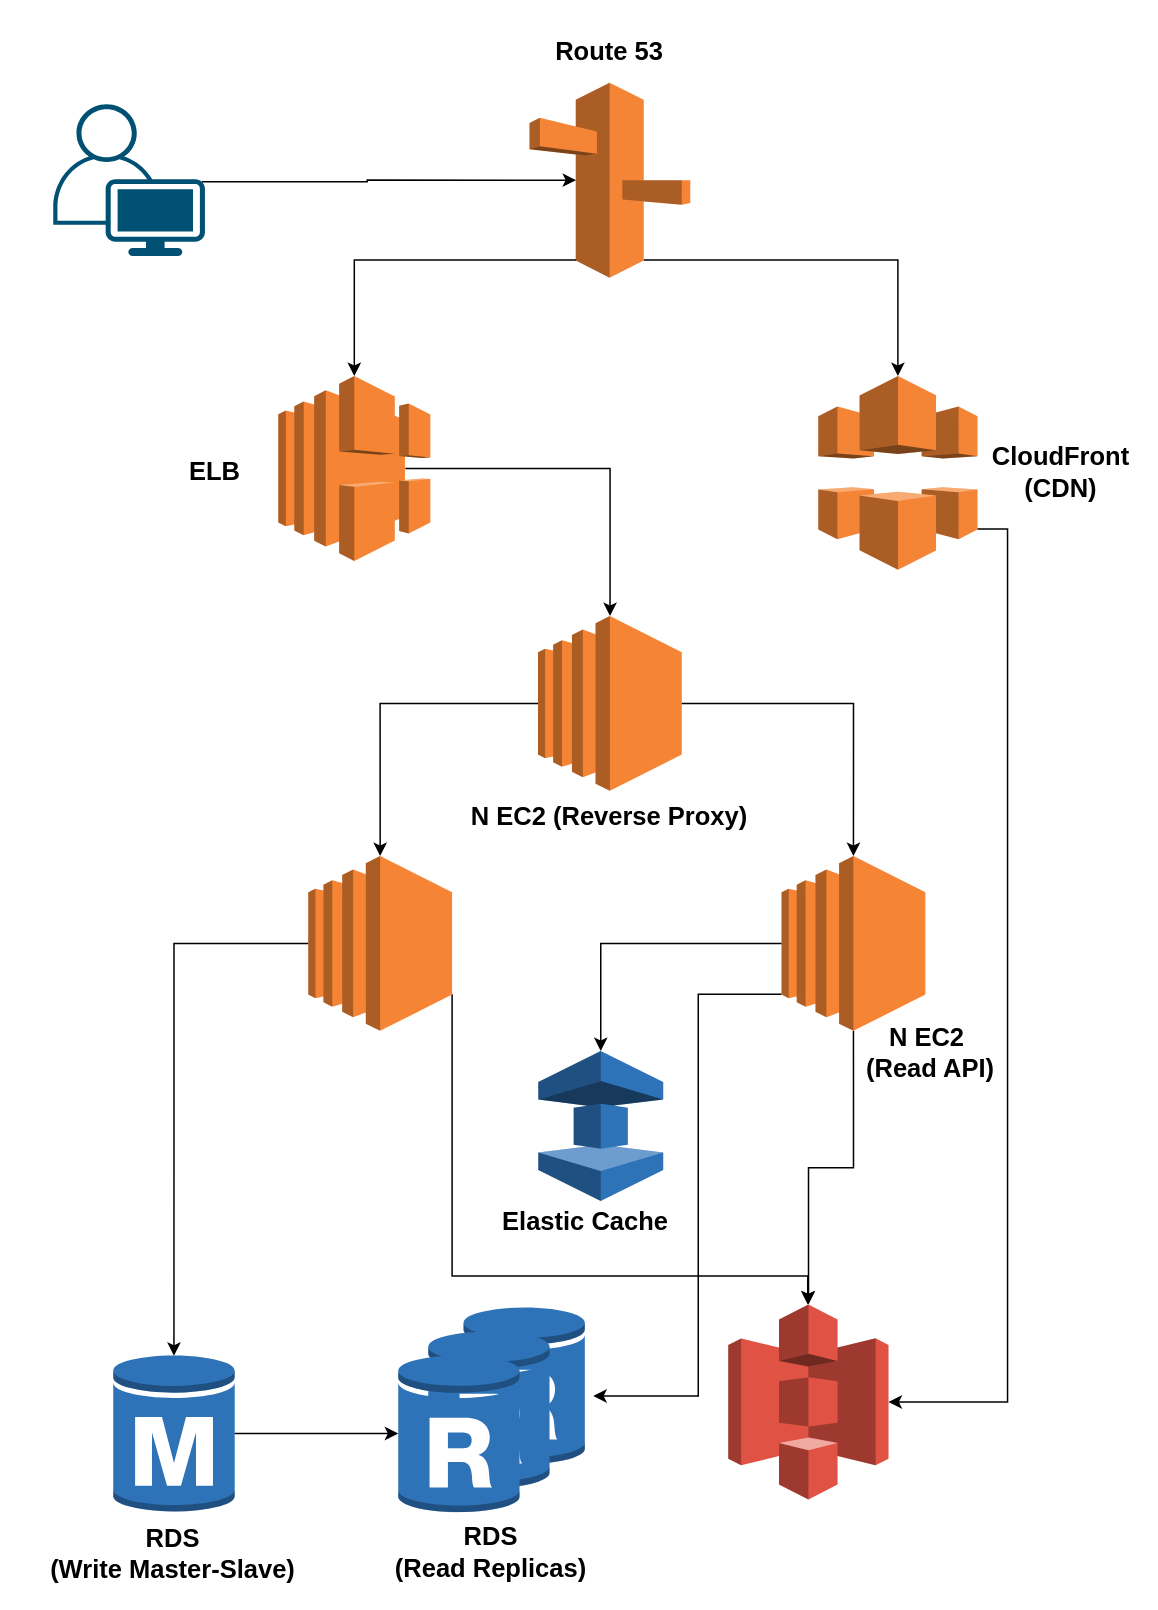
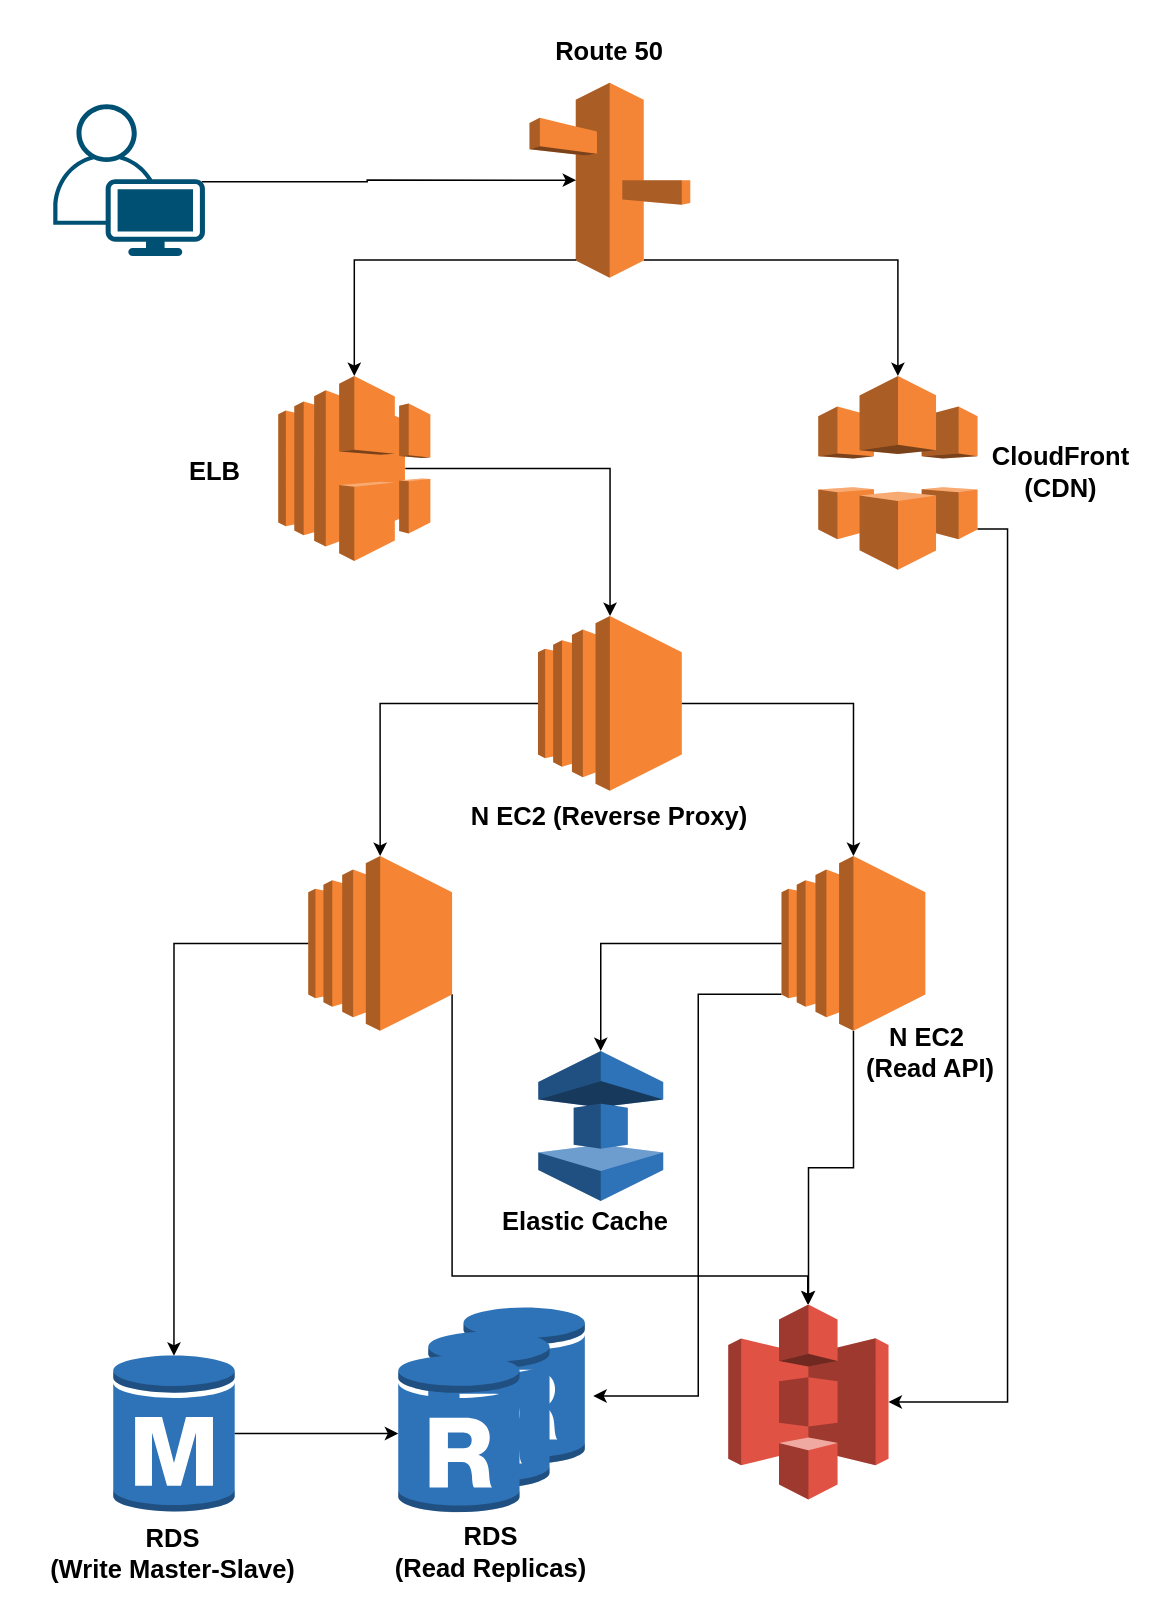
node "Route 53": label "Route 53" -> "Route 50"
